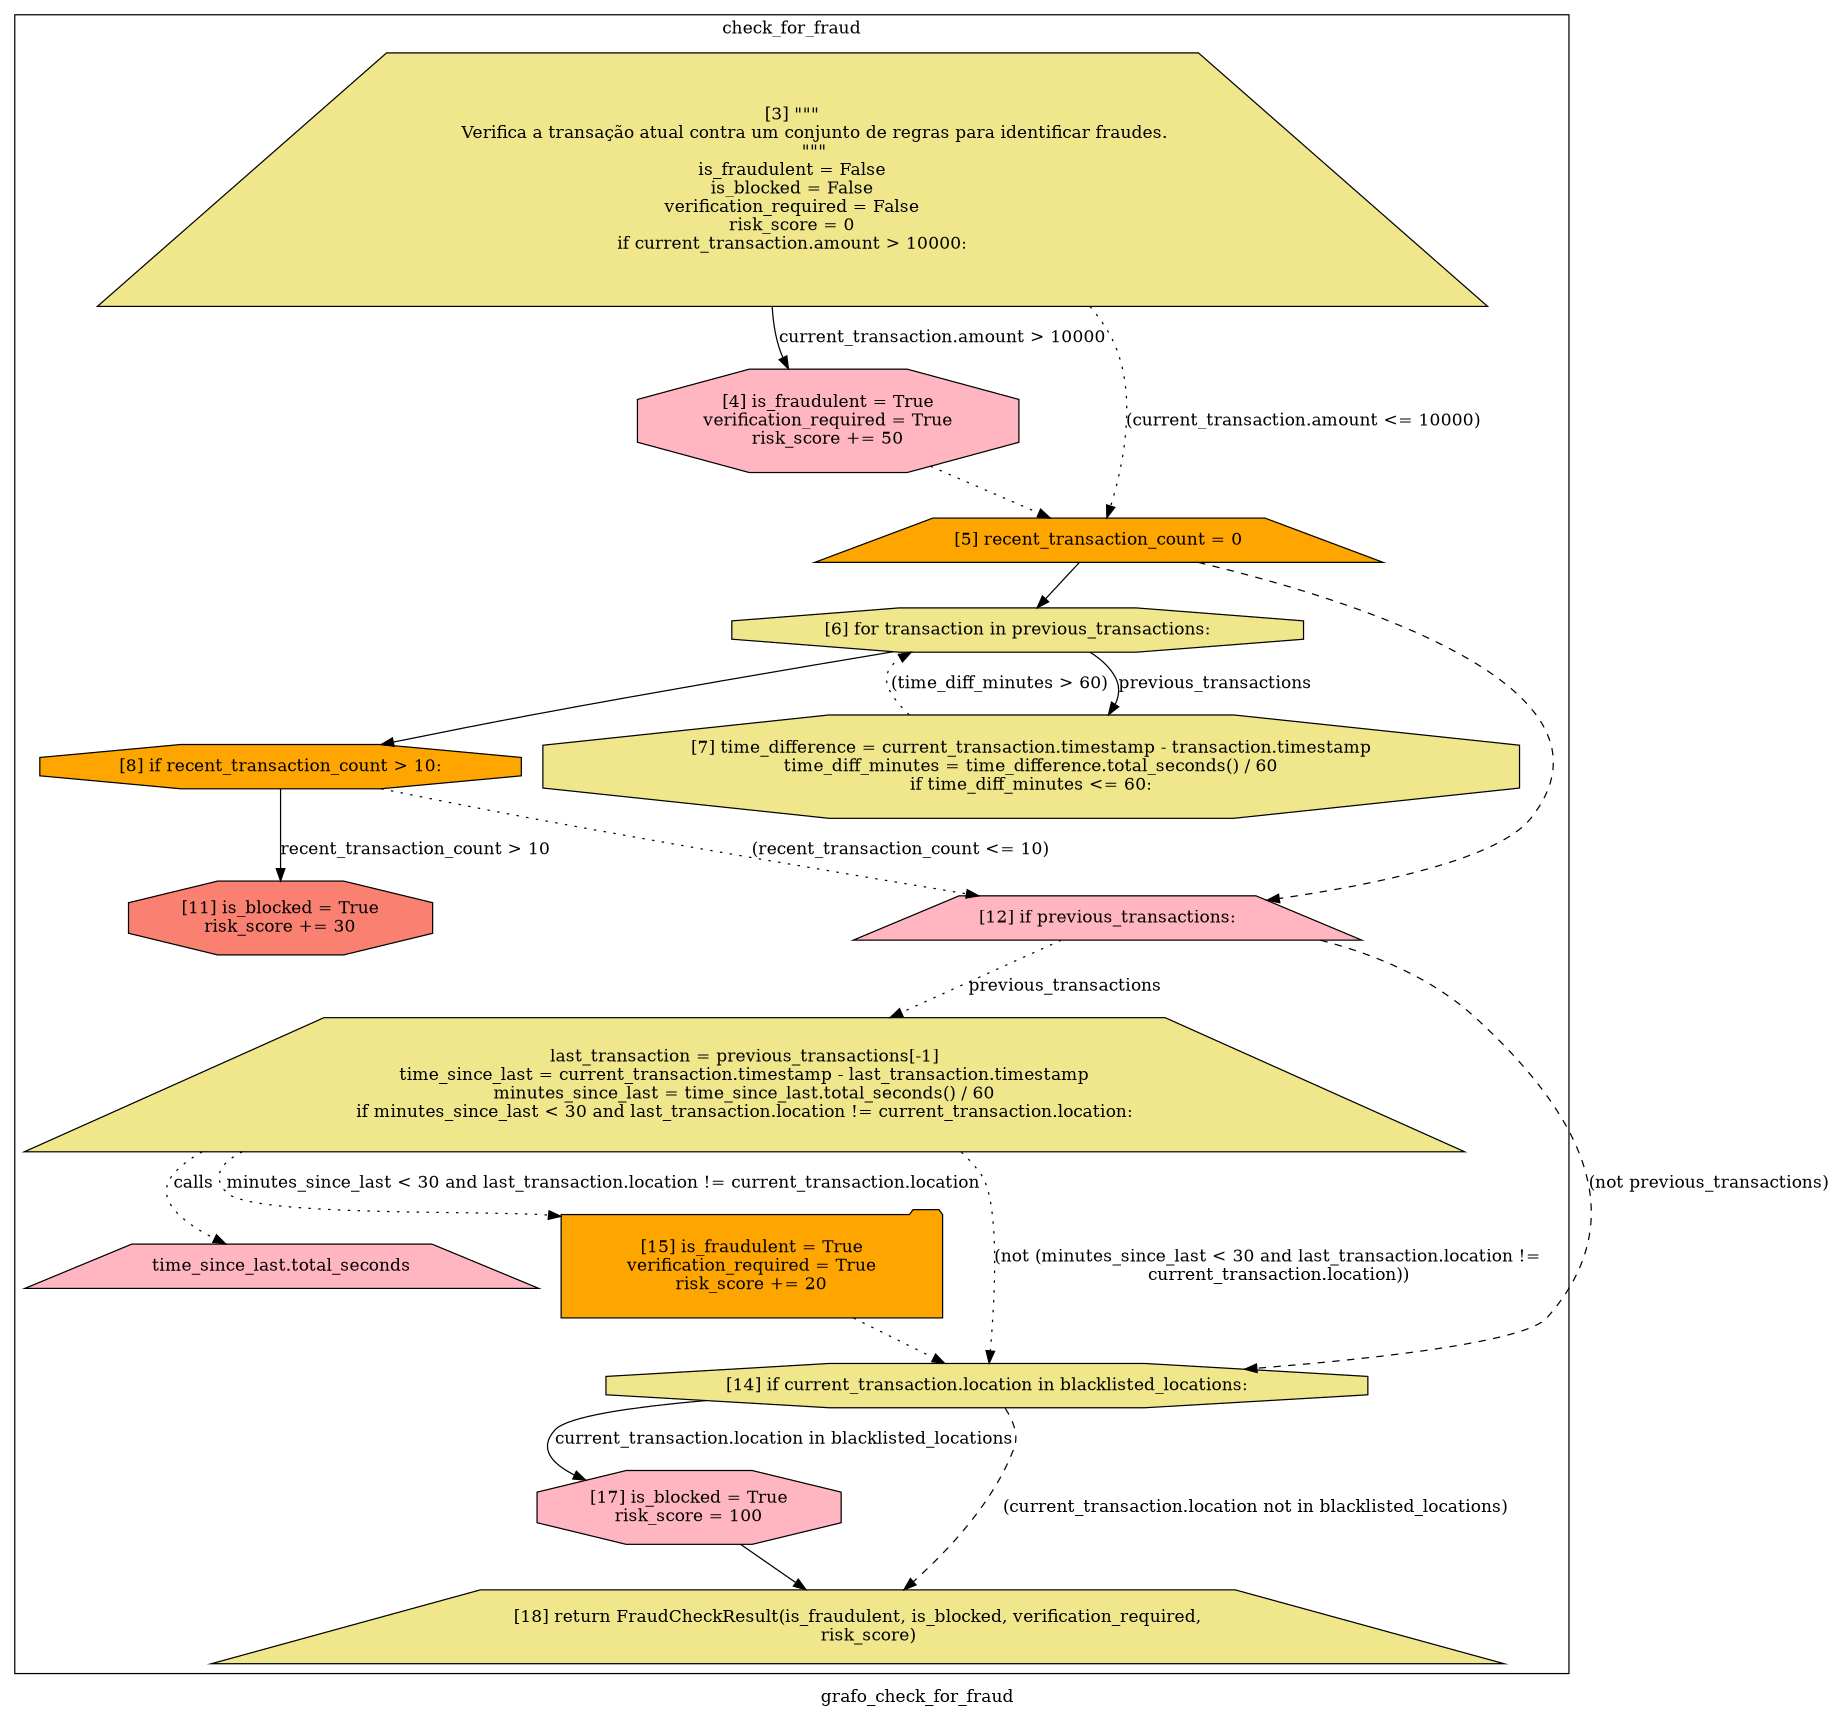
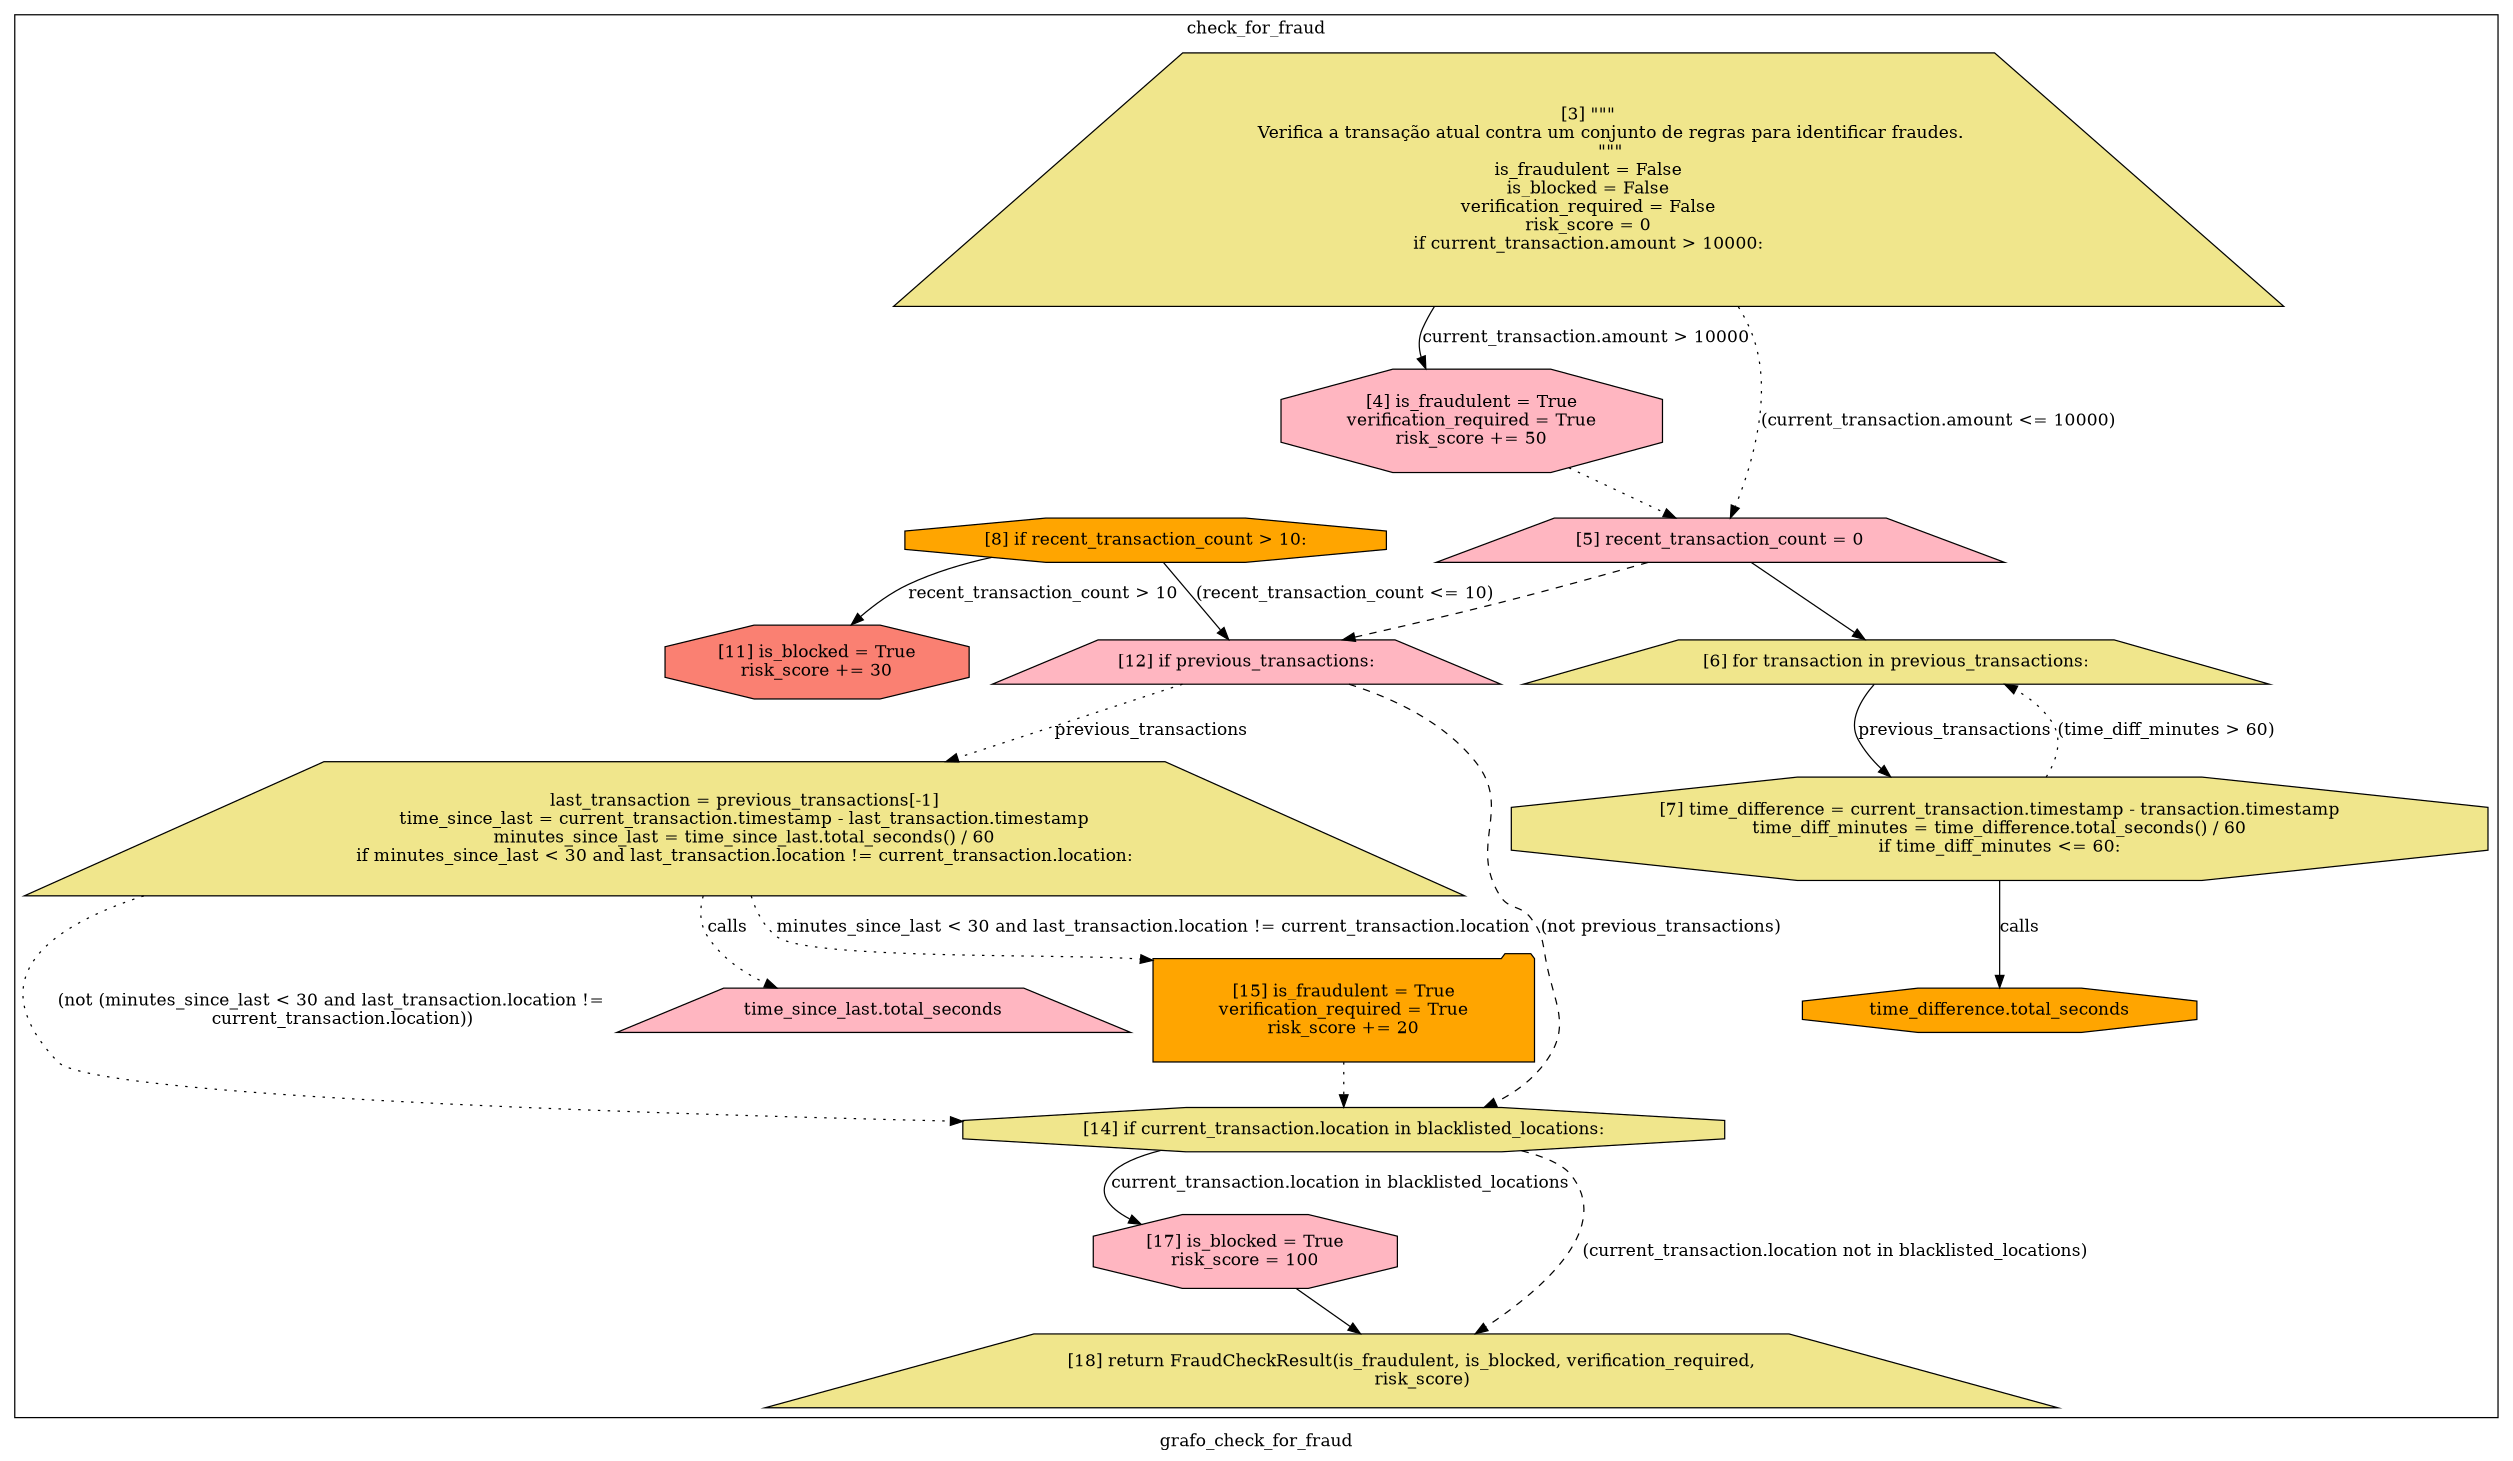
node "[5] recent_transaction_count = 0": fillcolor orange -> lightpink
node "[6] for transaction in previous_transactions:": shape octagon -> trapezium
edge "[6] for transaction in previous_transactions:" -> "[8] if recent_transaction_count > 10:": removed
edge "[8] if recent_transaction_count > 10:" -> "[12] if previous_transactions:": style dotted -> solid
node "time_difference.total_seconds": added
